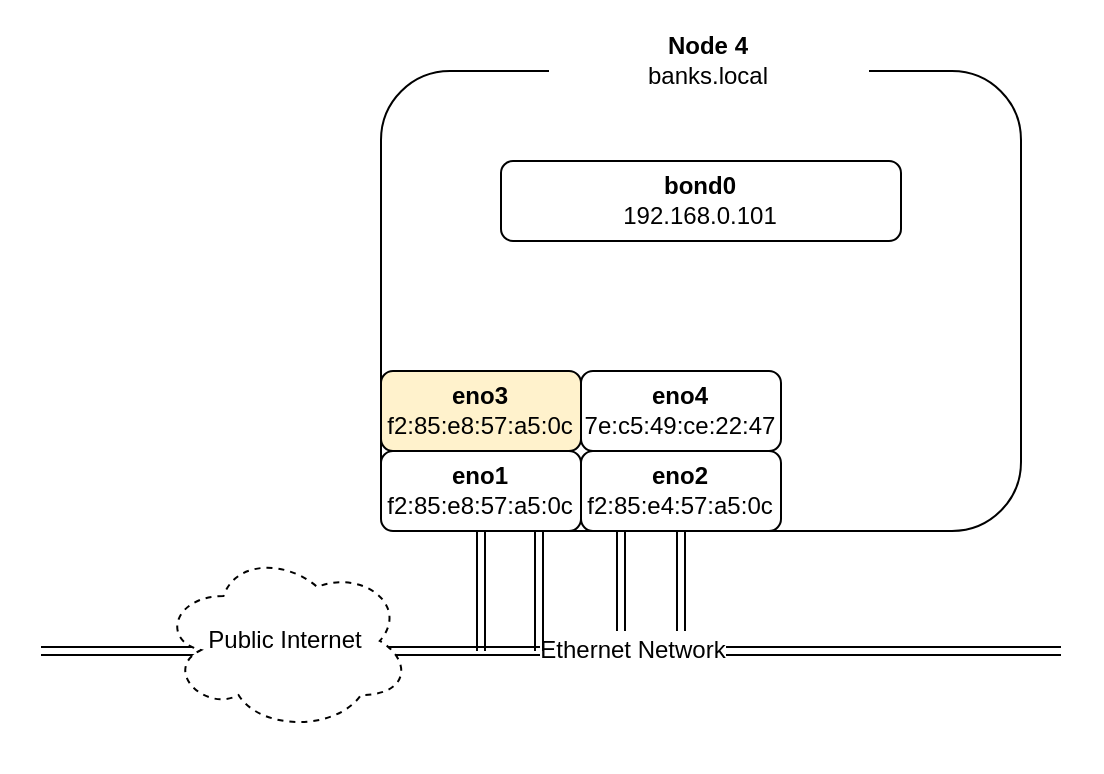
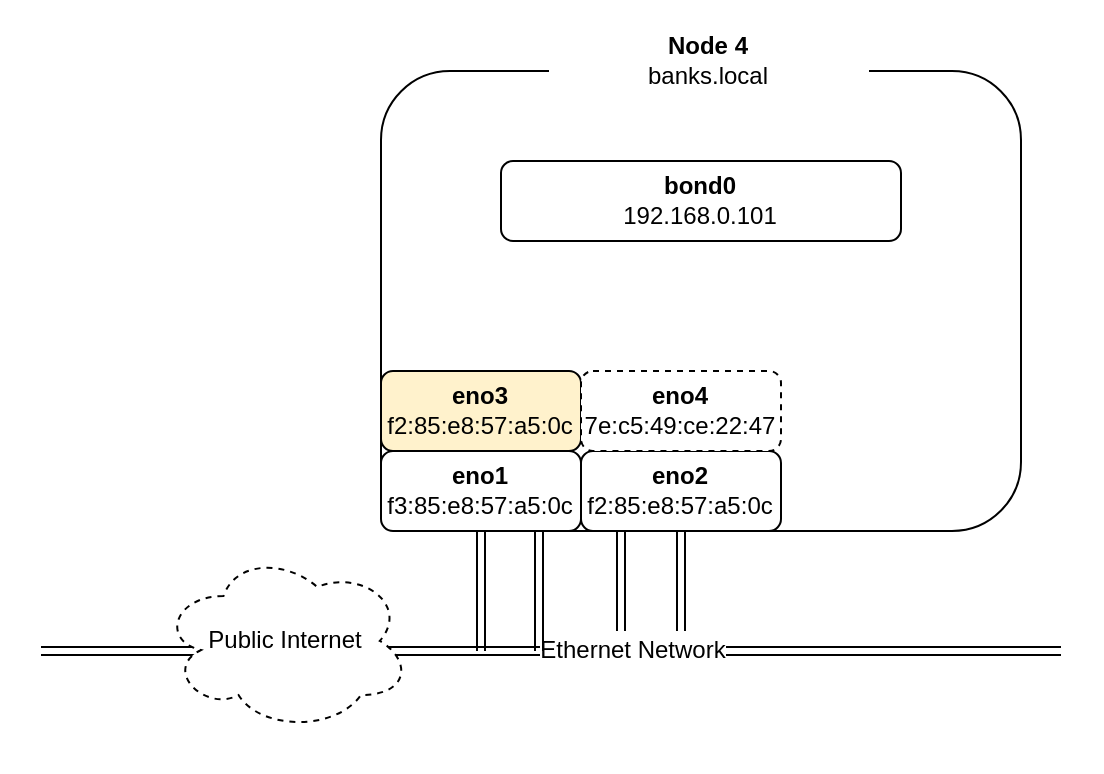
node "eno4 7e:c5:49:ce:22:47": style solid -> dashed
node "eno1 f2:85:e8:57:a5:0c": label "eno1 f2:85:e8:57:a5:0c" -> "eno1 f3:85:e8:57:a5:0c"
node "eno2 f2:85:e4:57:a5:0c": label "eno2 f2:85:e4:57:a5:0c" -> "eno2 f2:85:e8:57:a5:0c"
